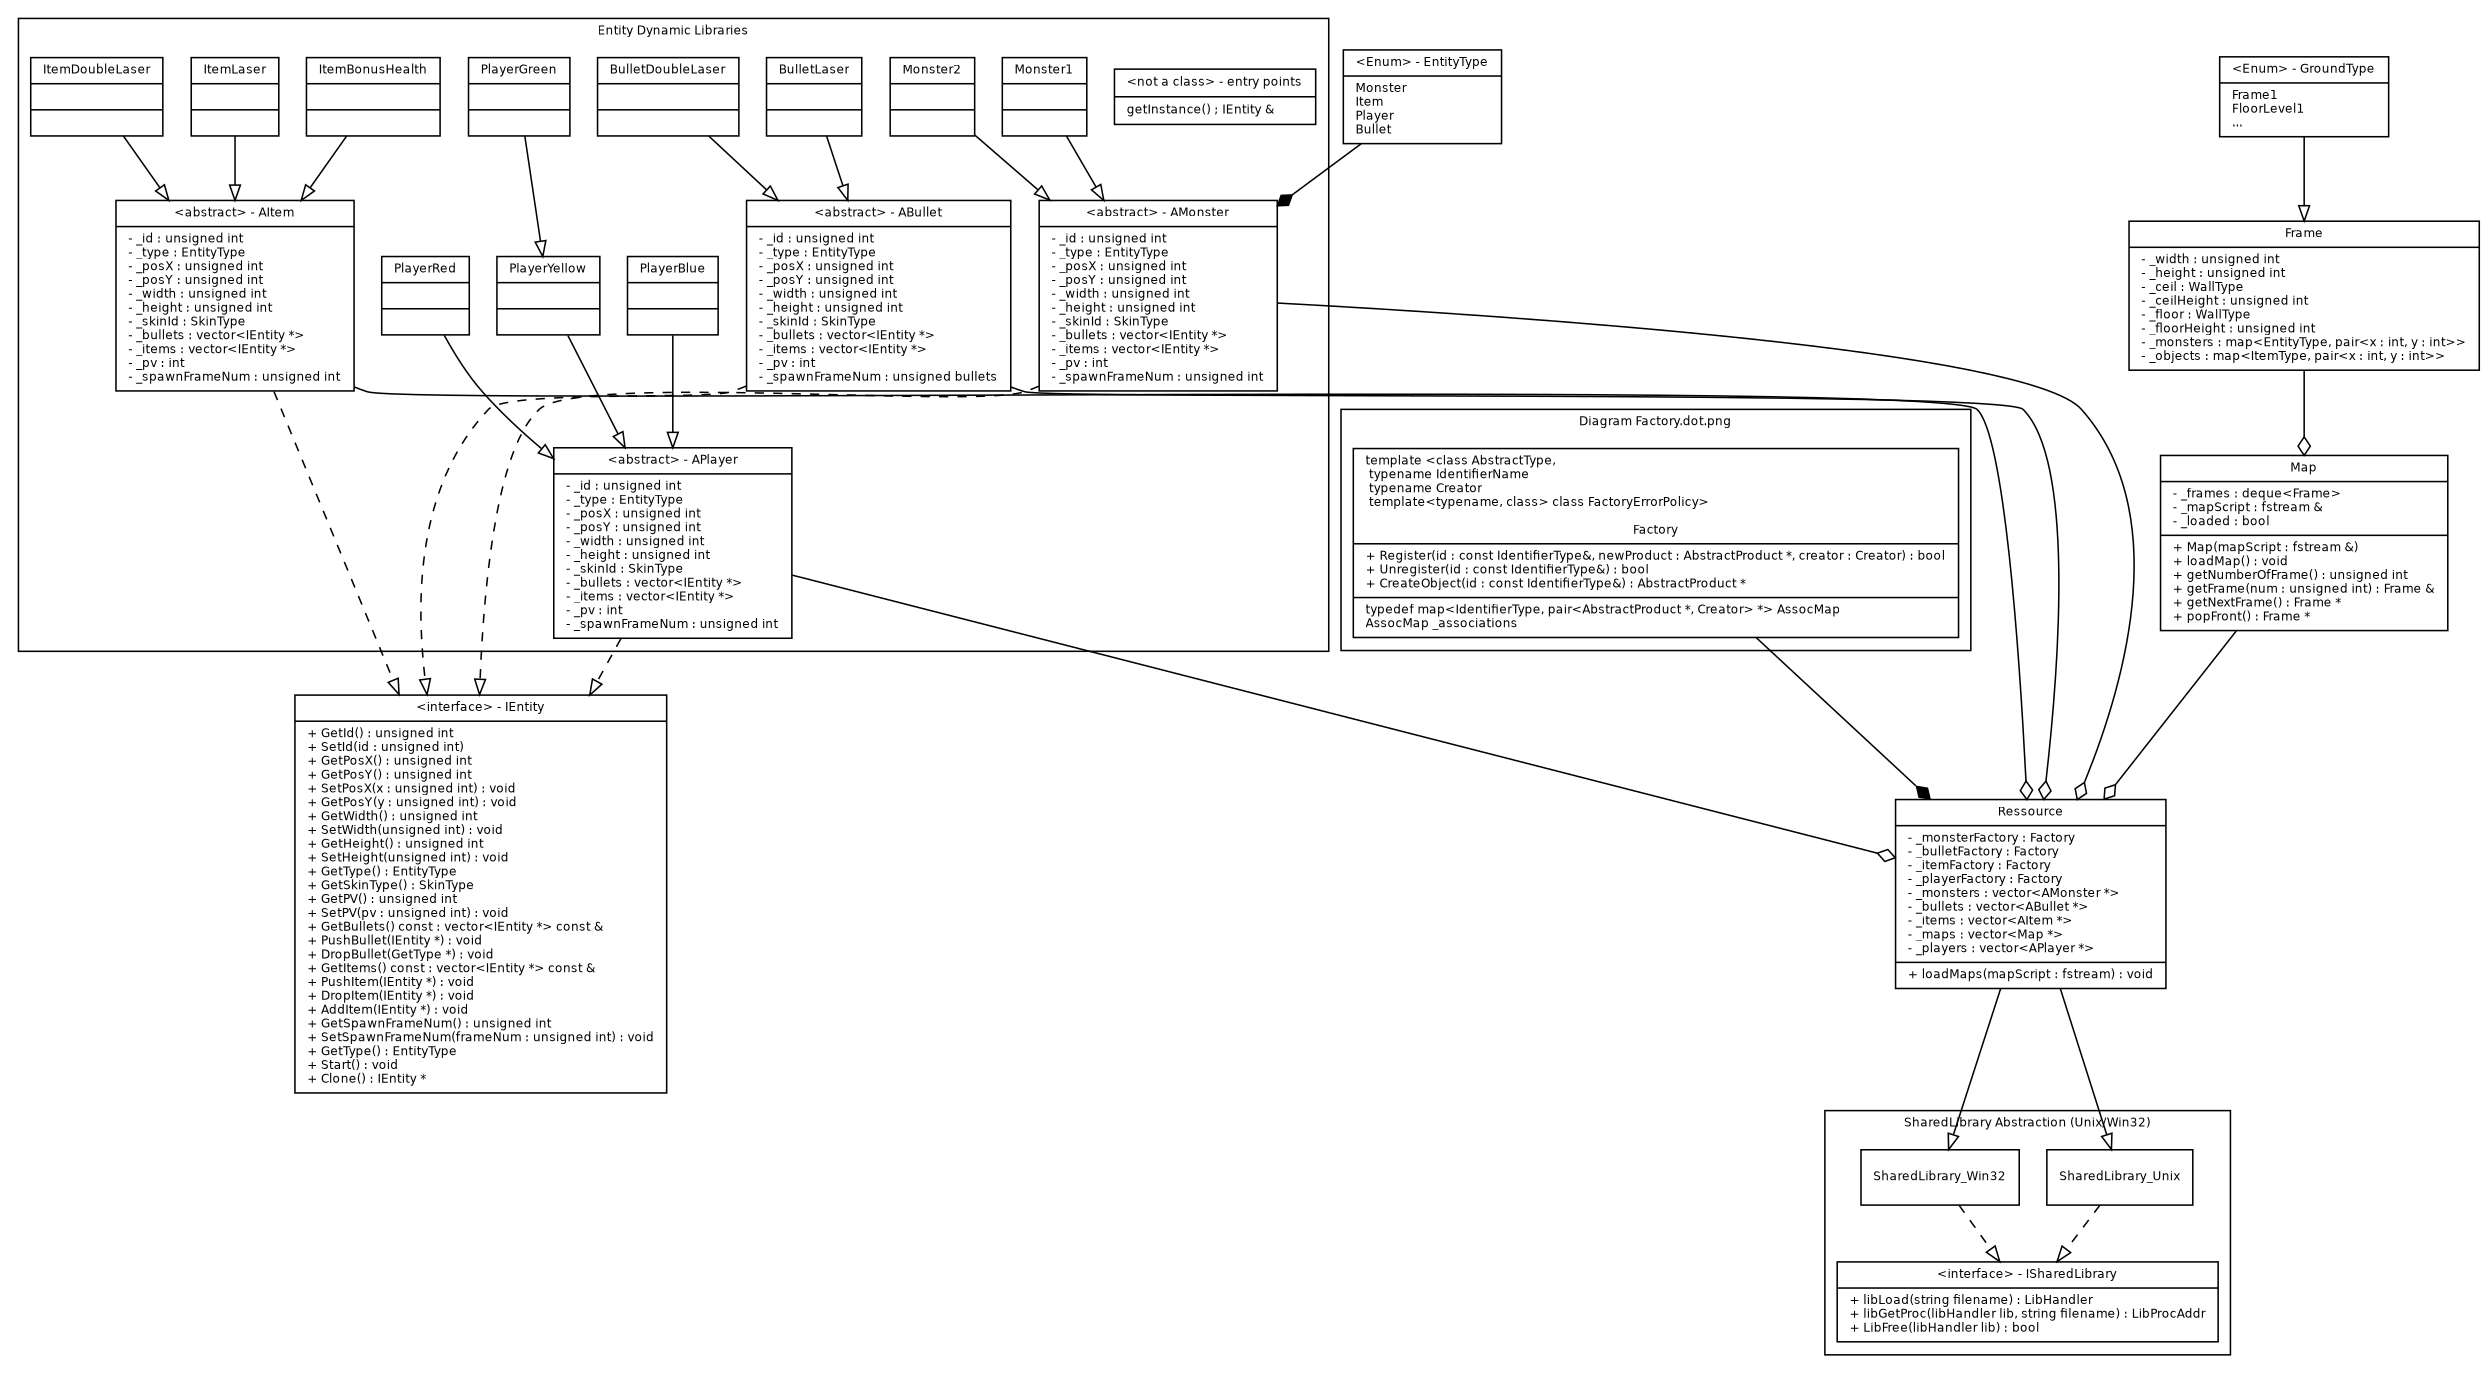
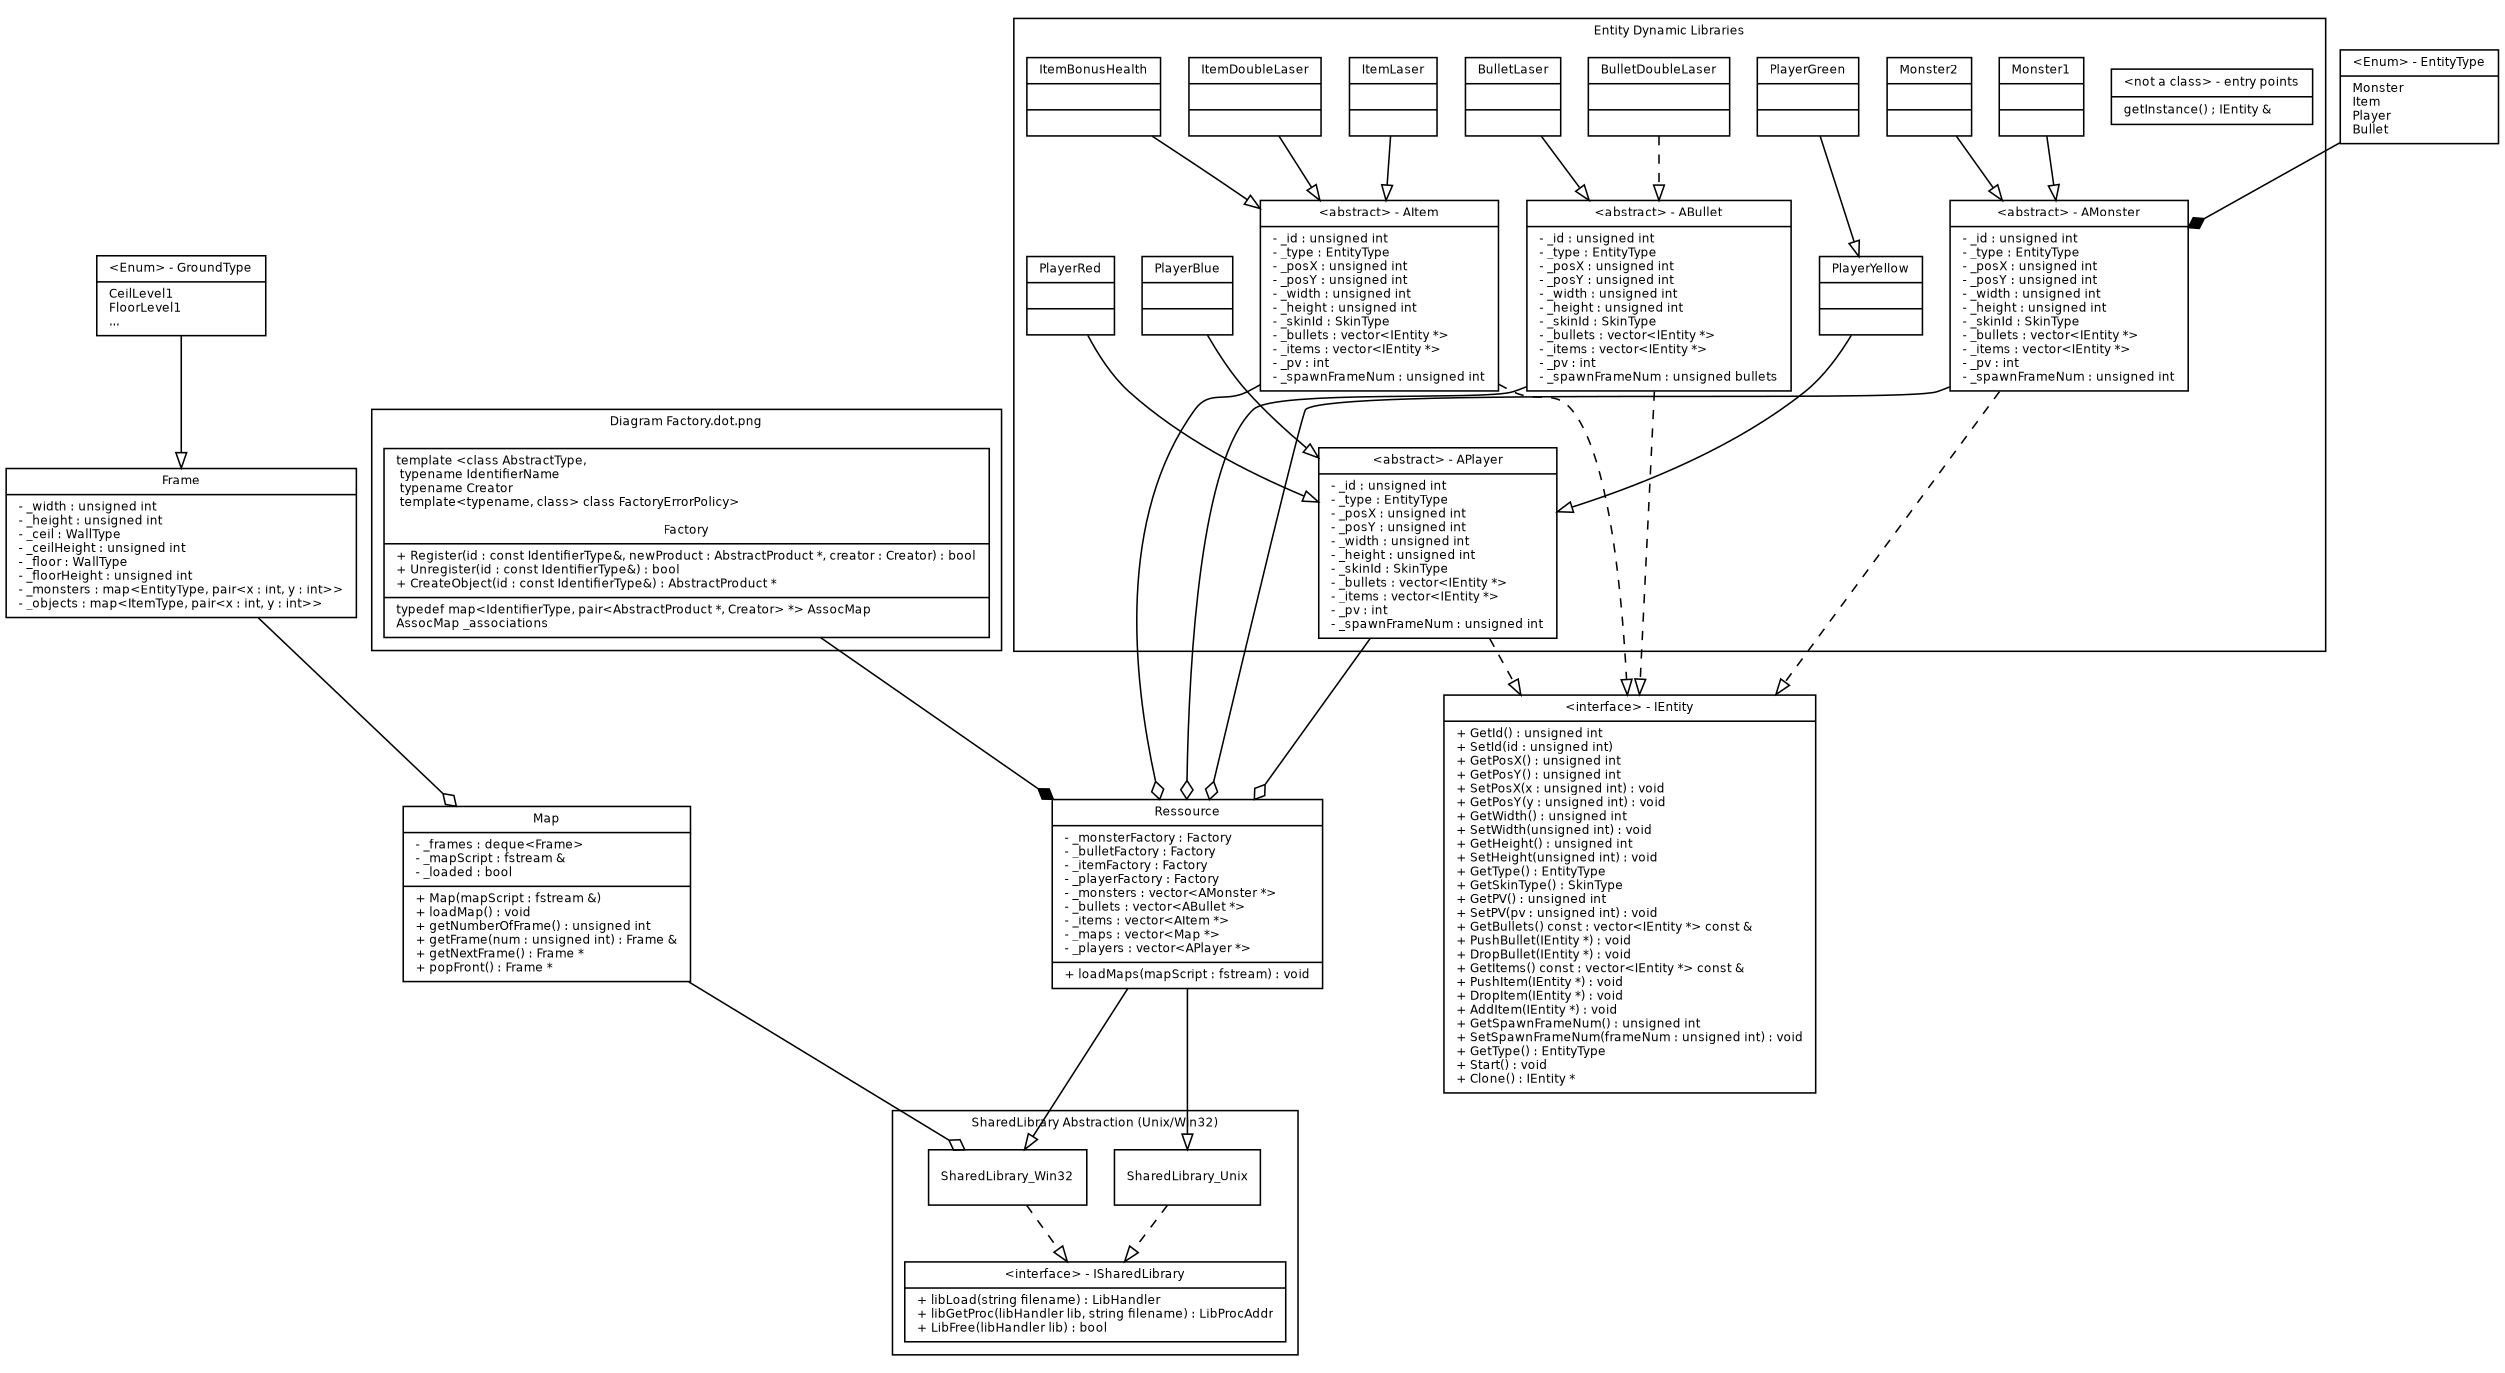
node "<Enum> - GroundType": text "Frame1" -> "CeilLevel1"
edge "BulletDoubleLaser" -> "<abstract> - ABullet": style solid -> dashed
edge "Map" -> "Ressource": now "Map" -> "SharedLibrary_Win32"
node "<interface> - IEntity": text "+ DropBullet(GetType *) : void" -> "+ DropBullet(IEntity *) : void"
